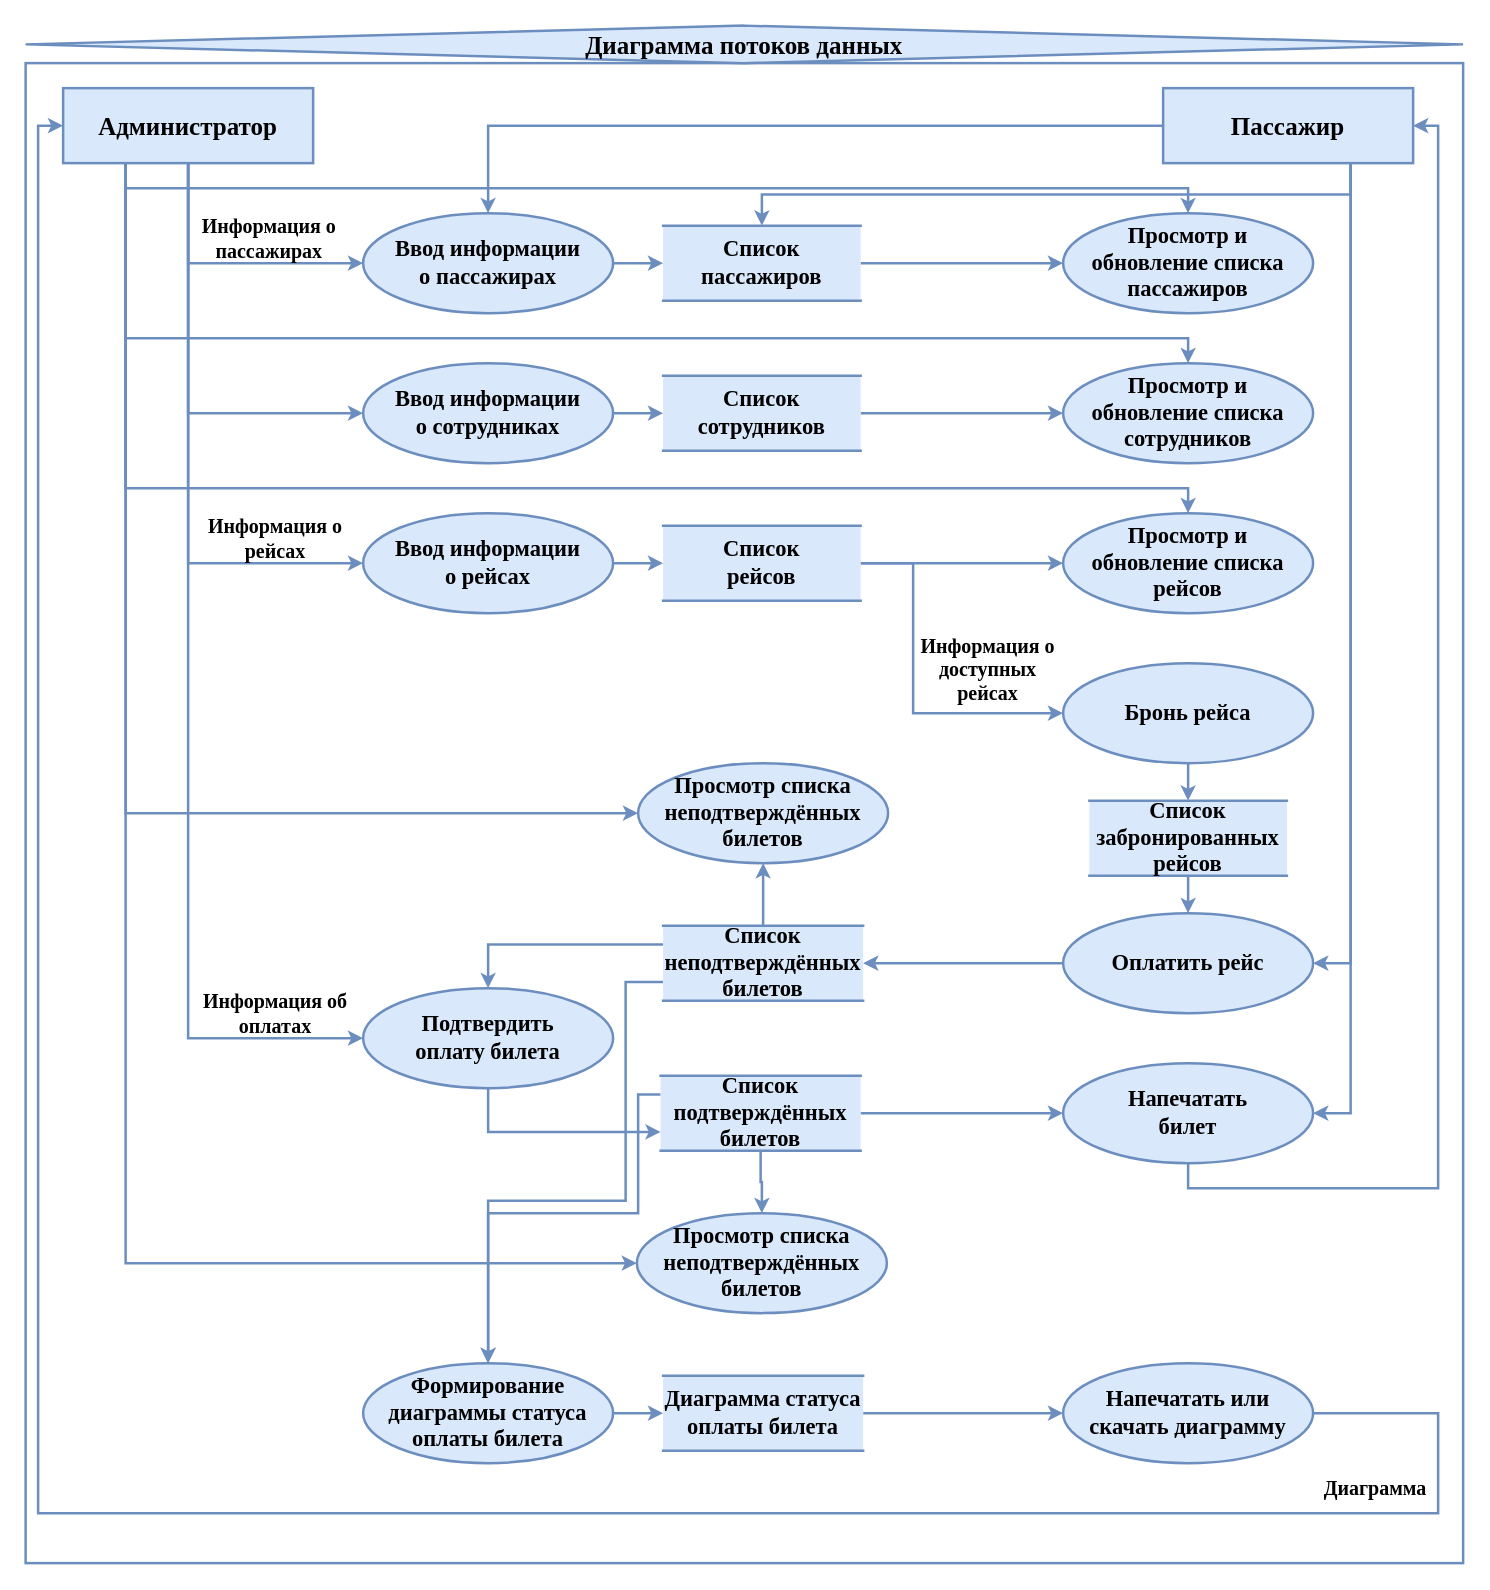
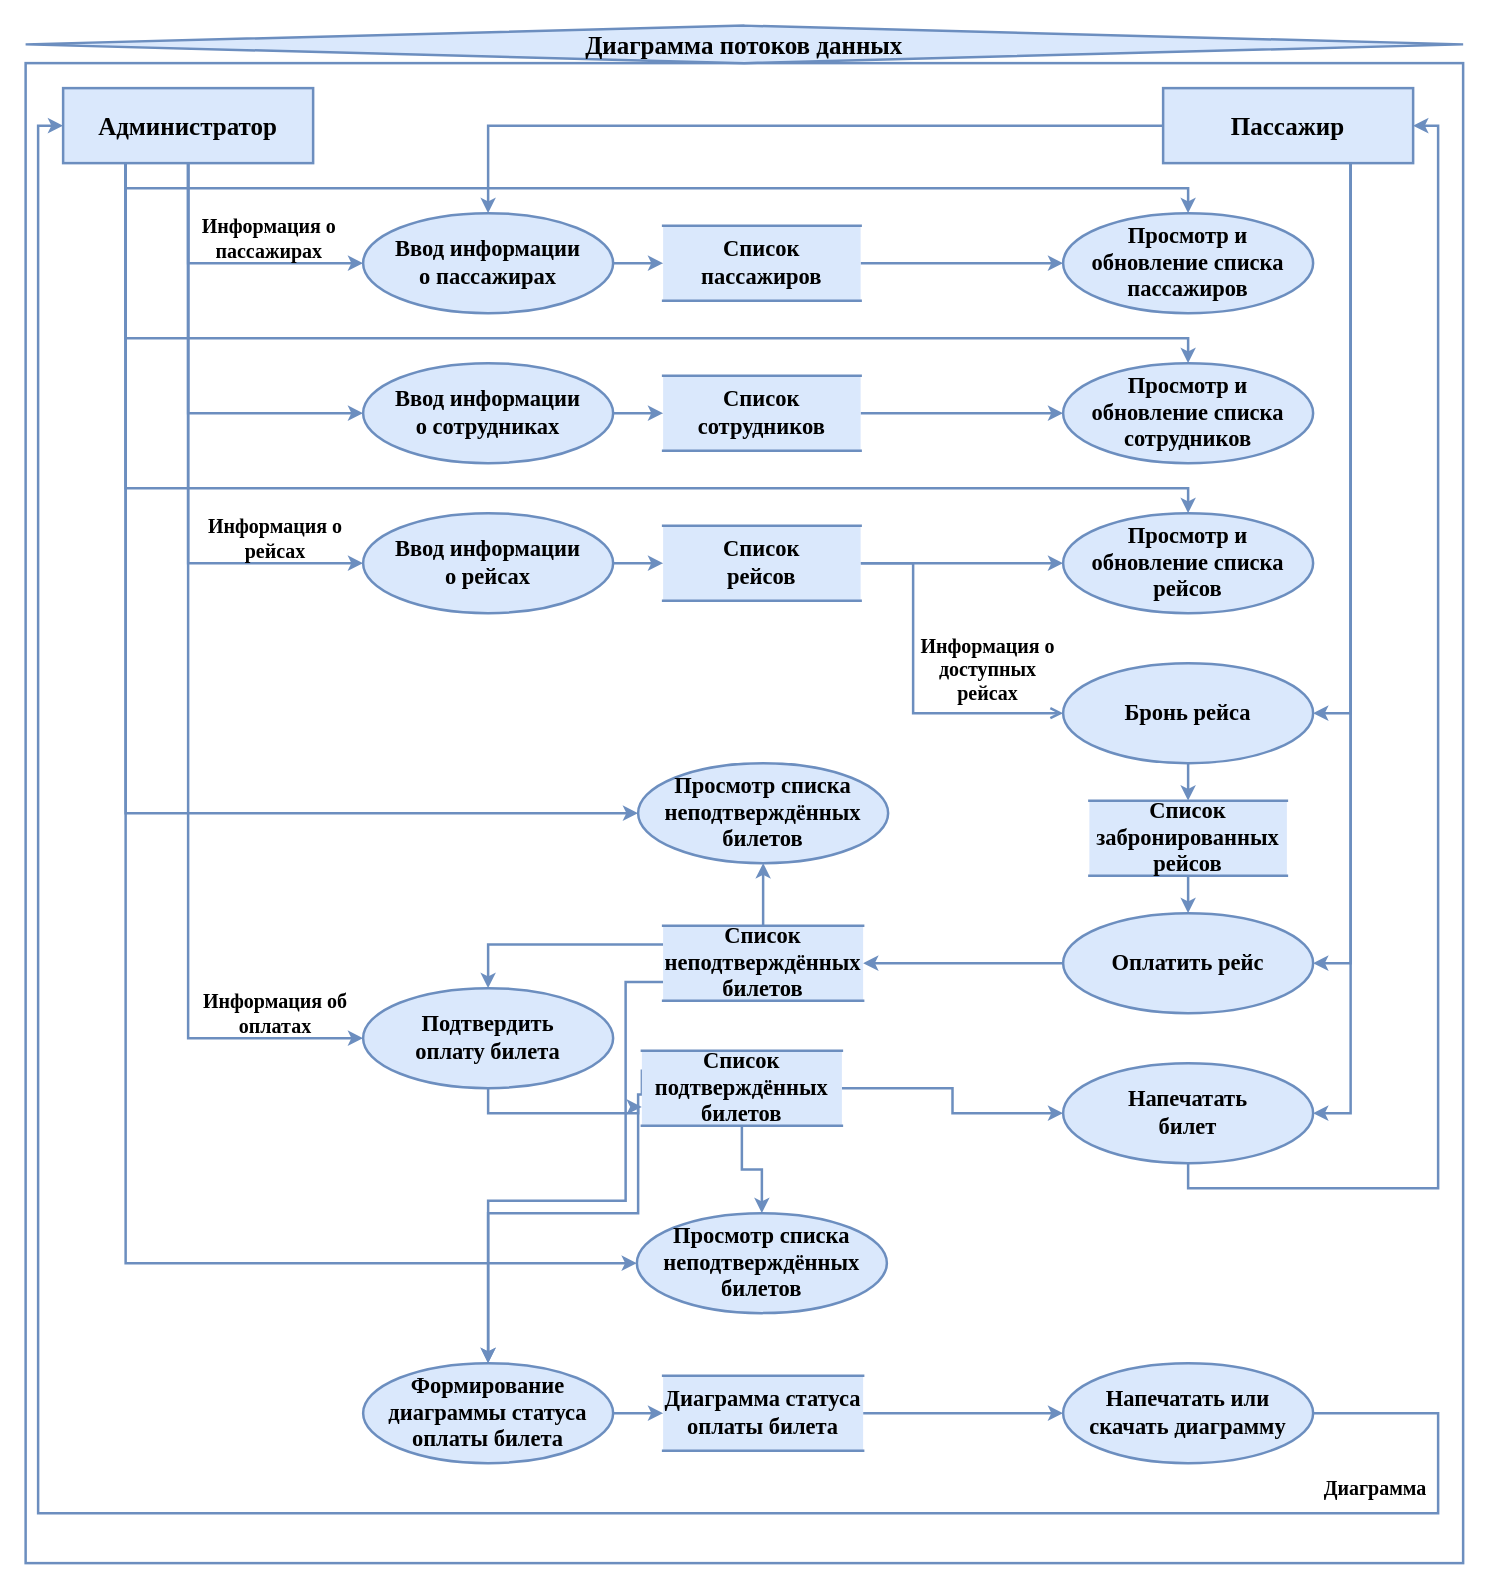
edge "Пассажир" -> "Список пассажиров": now "Пассажир" -> "Бронь рейса"
edge "Список рейсов" -> "Бронь рейса": arrowhead classic -> open
node "Список подтверждённых билетов": moved (761, 1113) -> (742, 1088)
